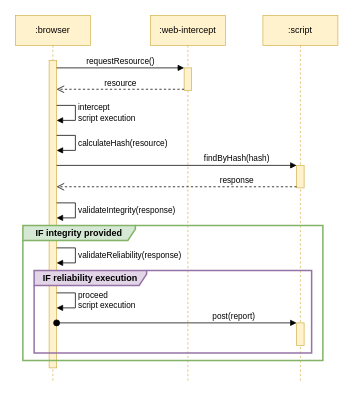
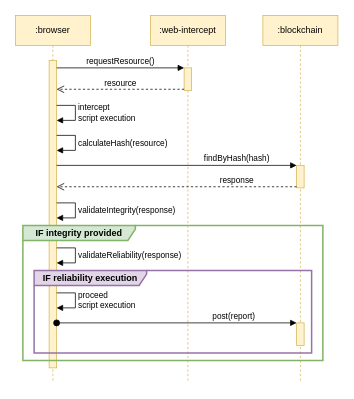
node ":script": label ":script" -> ":blockchain"
